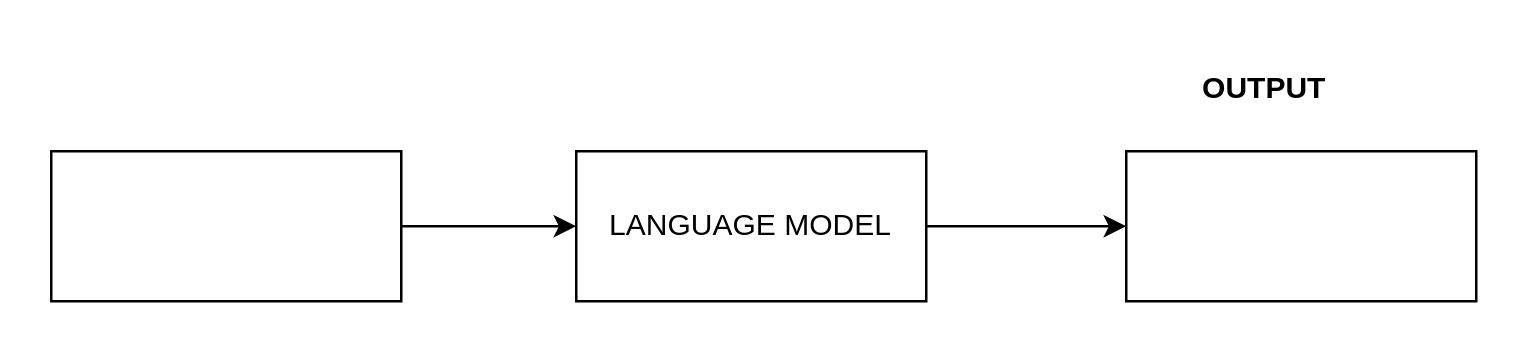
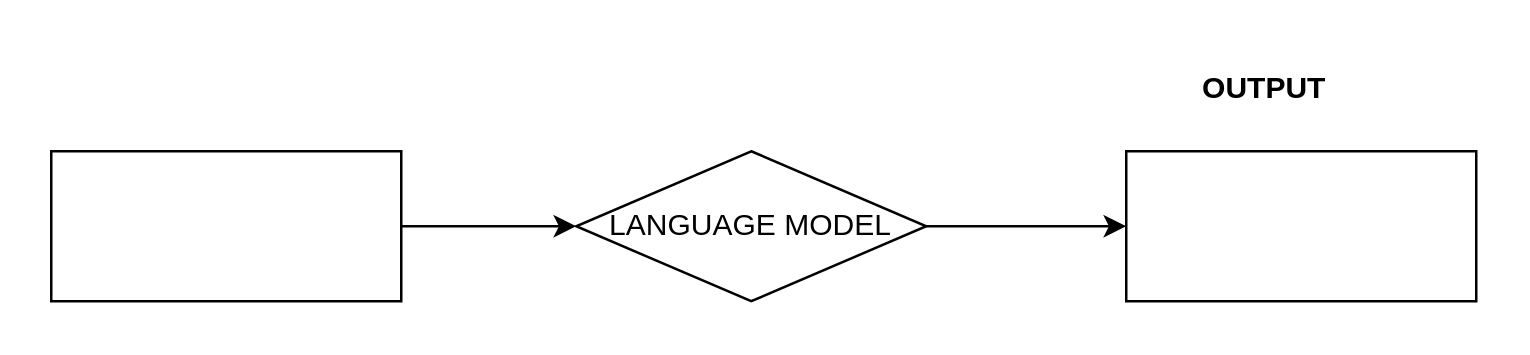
node "LANGUAGE MODEL": shape rectangle -> diamond
